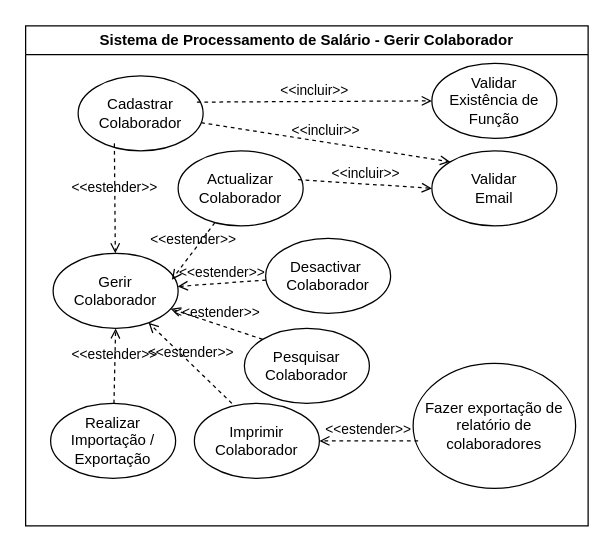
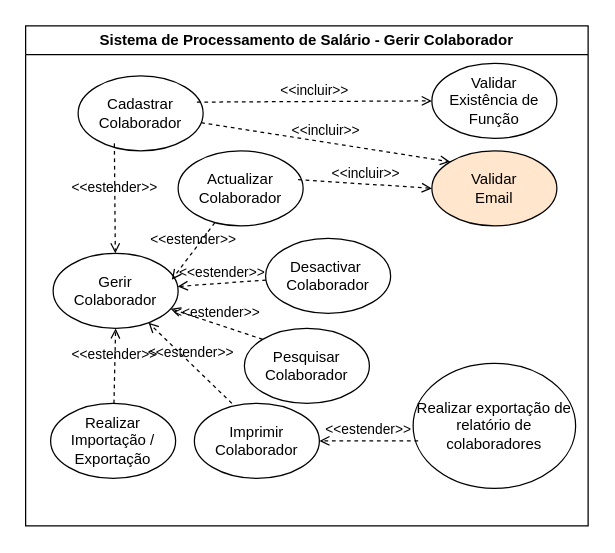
node "Validar Email": fillcolor #ffffff -> #ffe6cc
node "Fazer exportação de relatório de colaboradores": label "Fazer exportação de relatório de colaboradores" -> "Realizar exportação de relatório de colaboradores"
